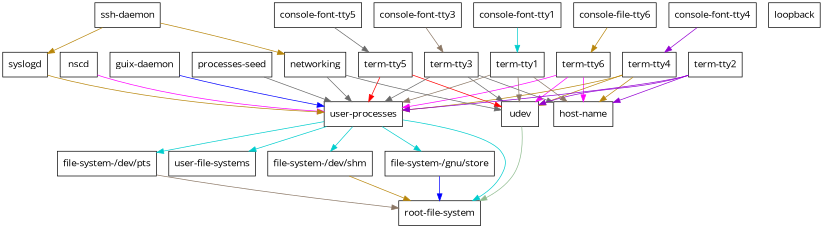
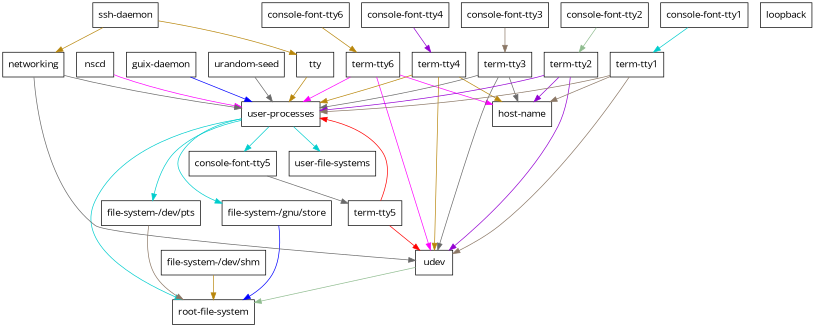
node "console-font-tty2": added
node "console-file-tty6": label "console-file-tty6" -> "console-font-tty6"
node "syslogd": label "syslogd" -> "tty"
node "processes-seed": label "processes-seed" -> "urandom-seed"
edge "user-processes" -> "file-system-/dev/shm": now "user-processes" -> "console-font-tty5"
